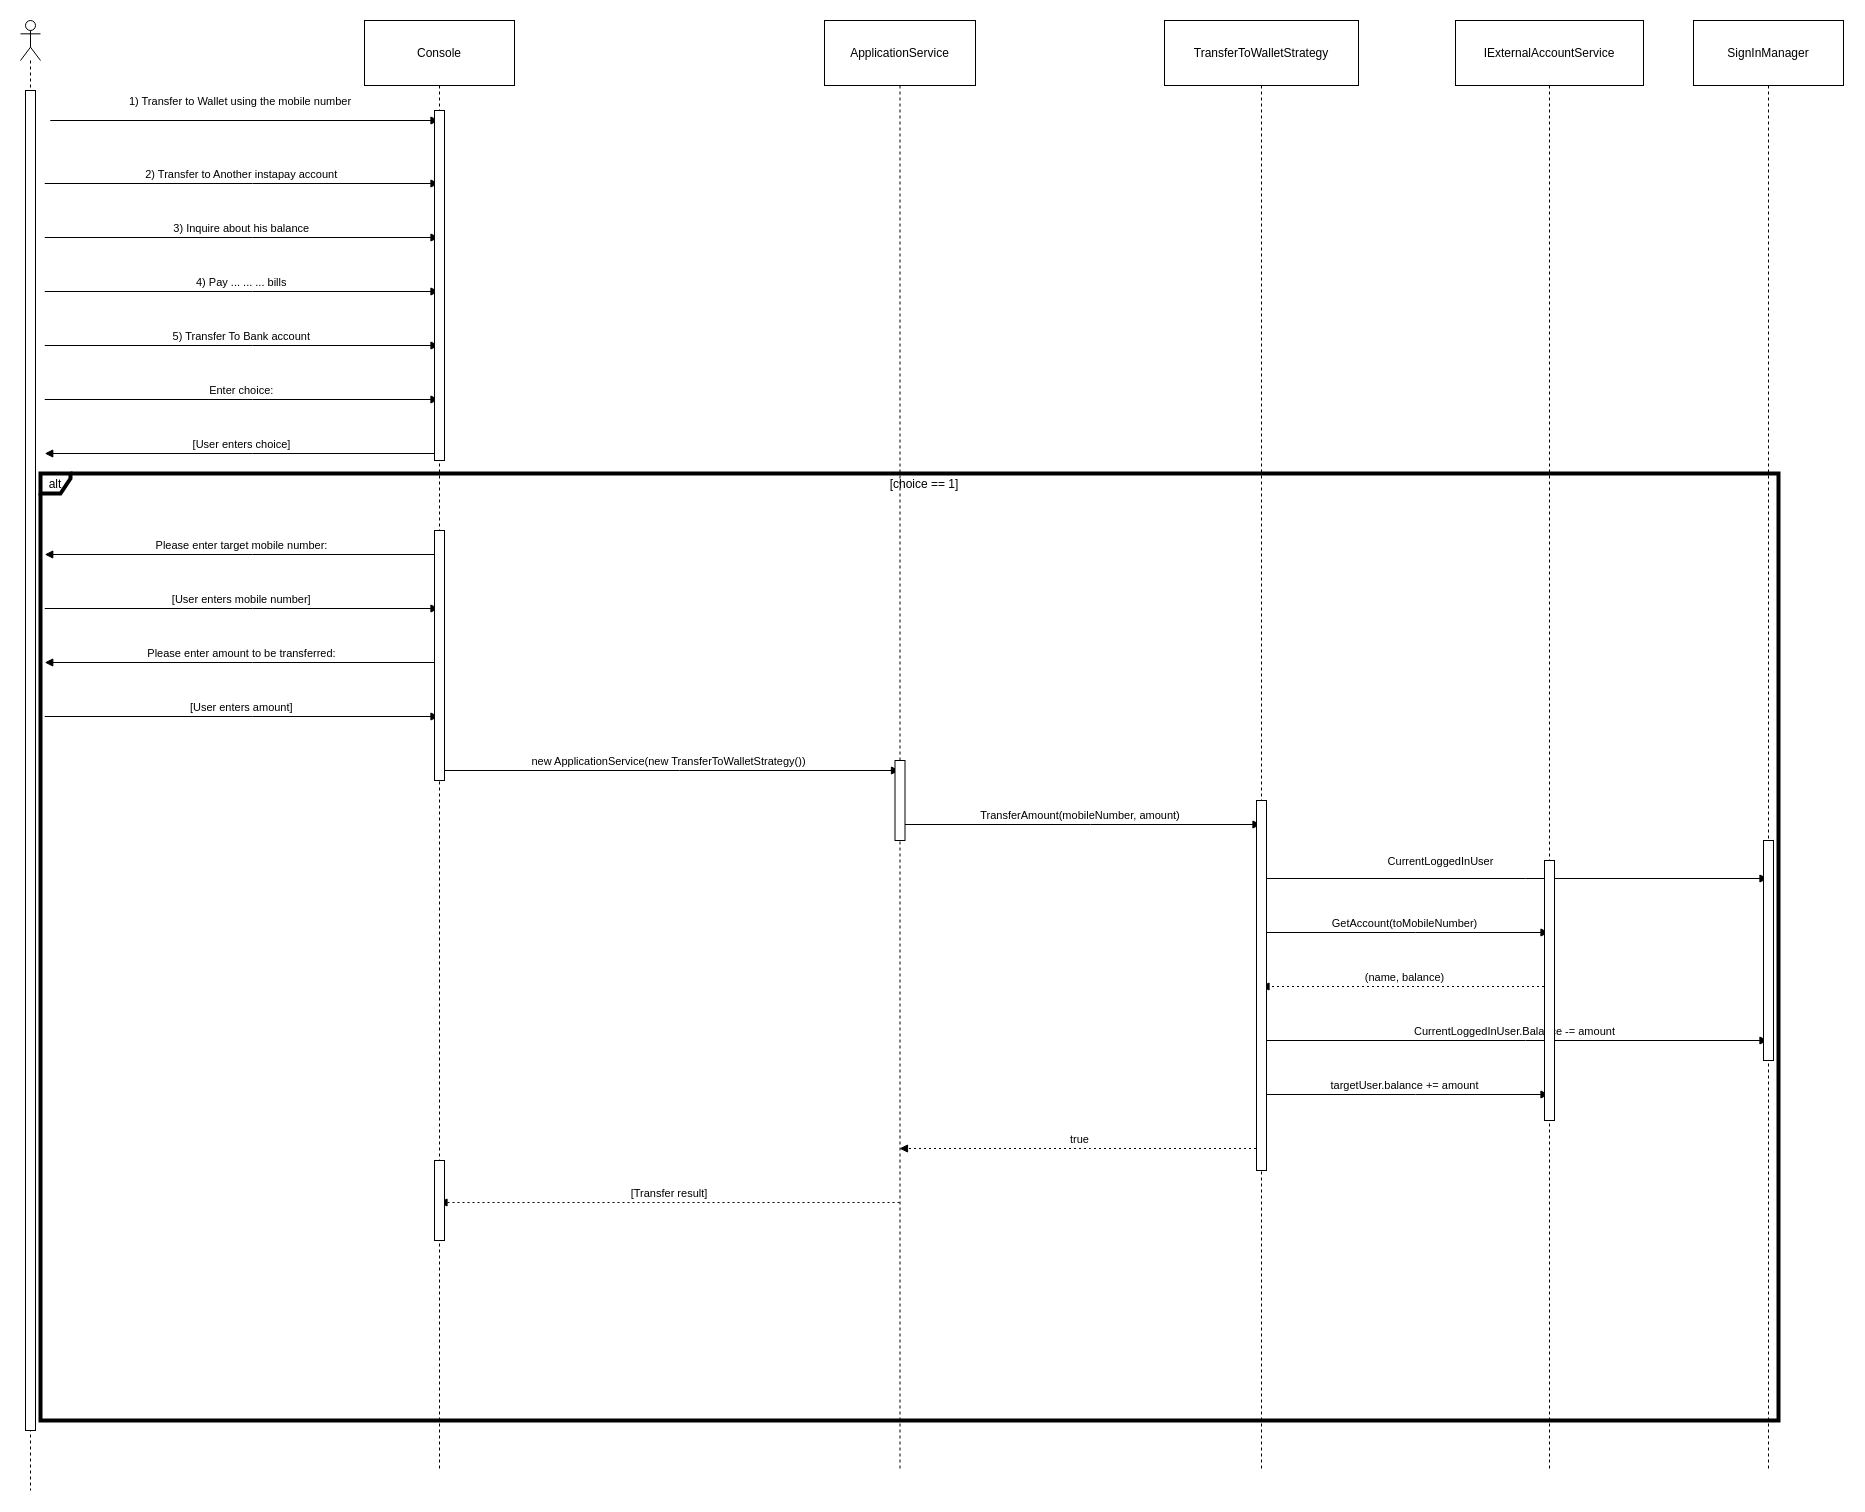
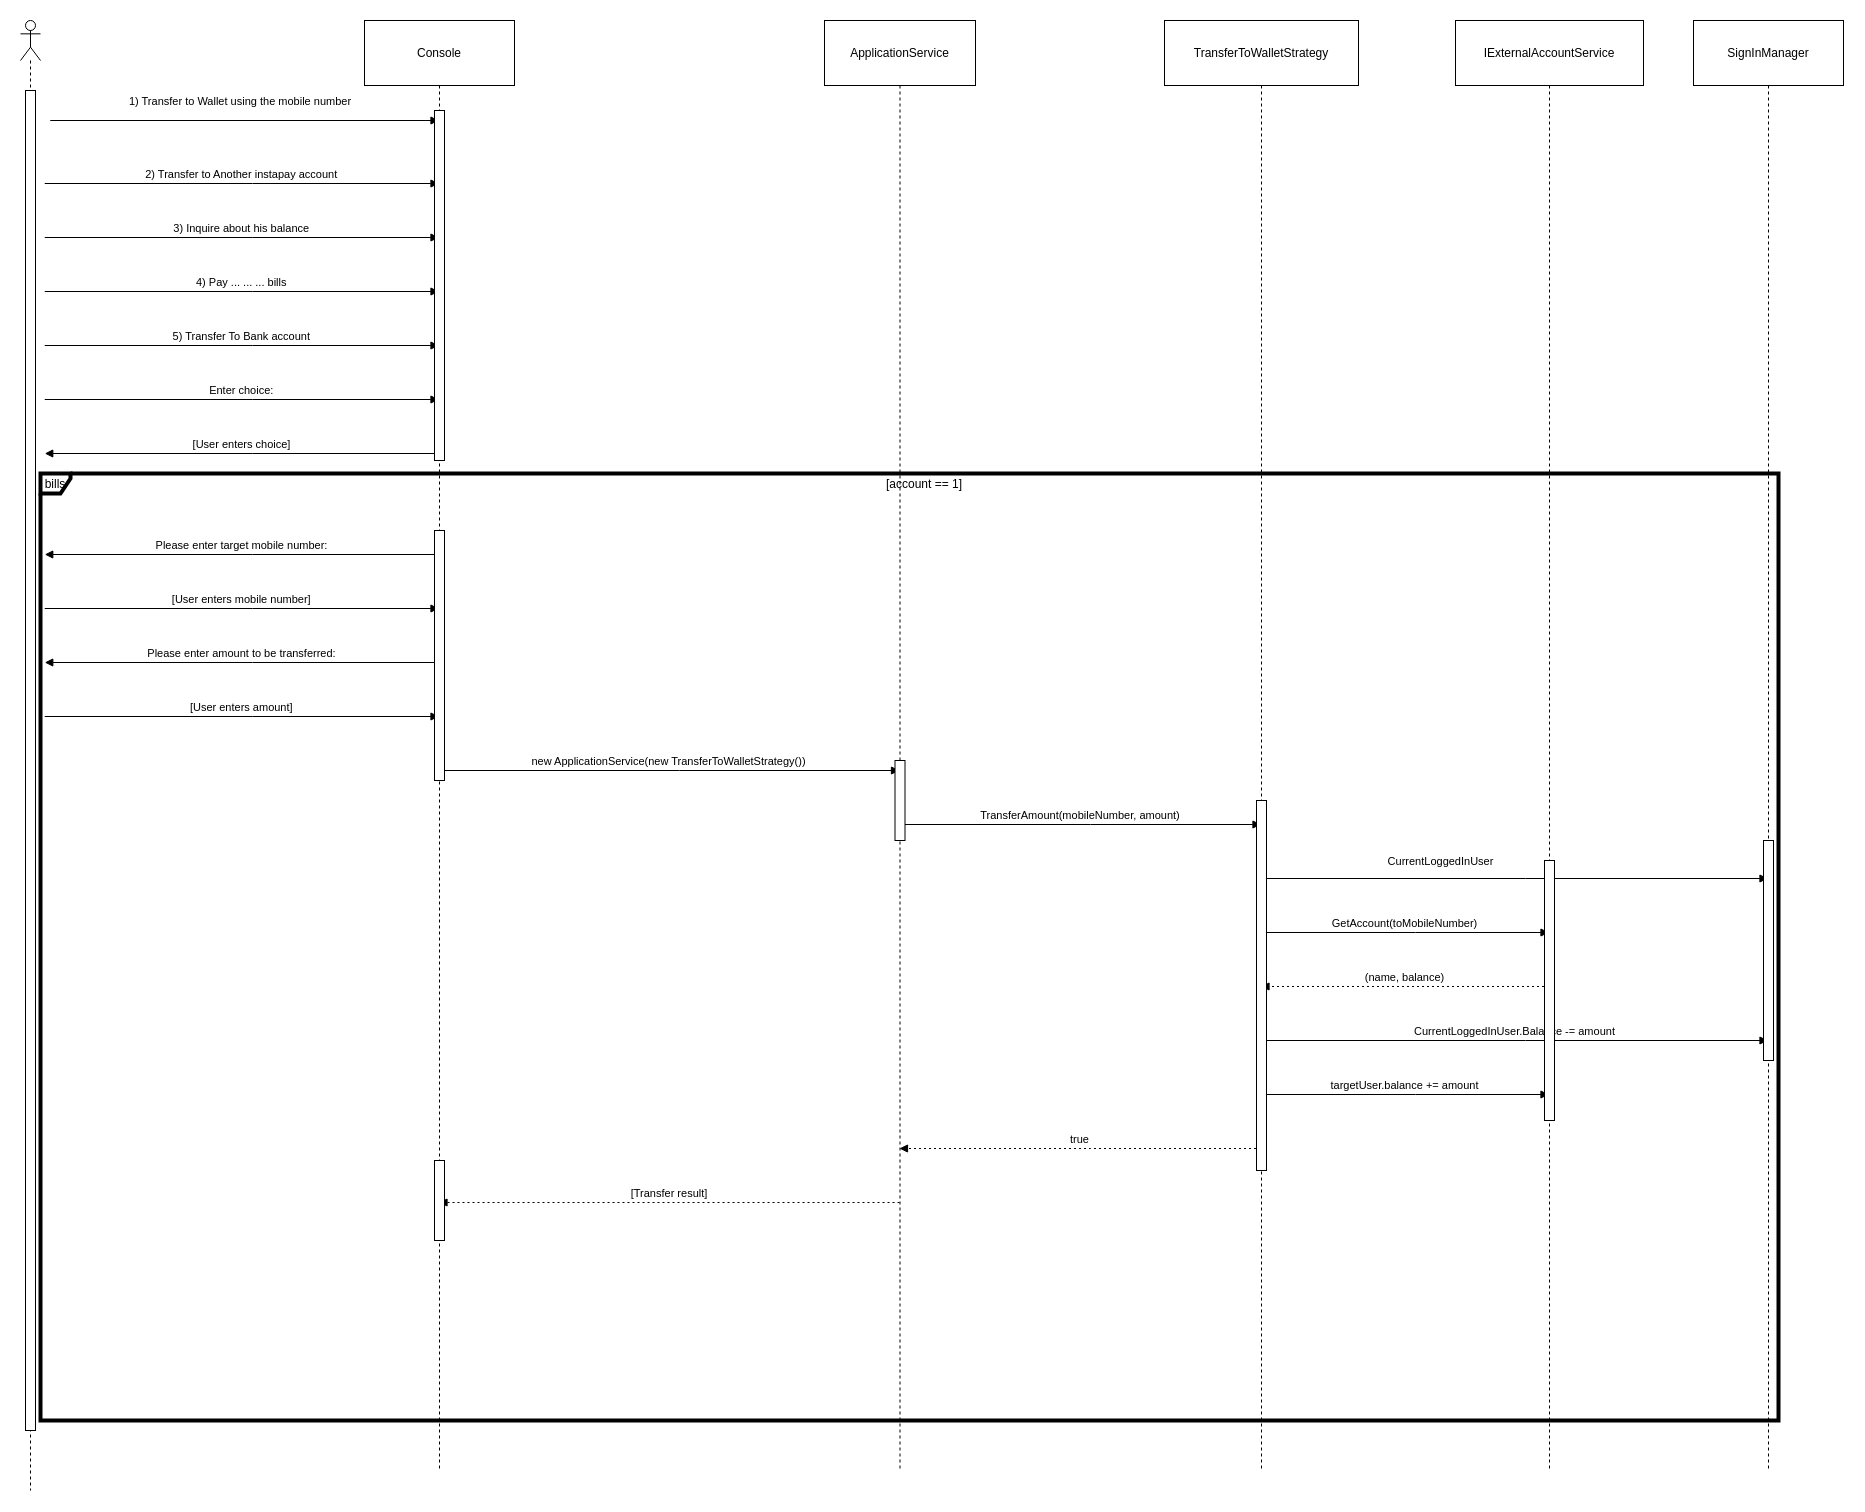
node "alt": label "alt" -> "bills"
node "[choice == 1]": label "[choice == 1]" -> "[account == 1]"
